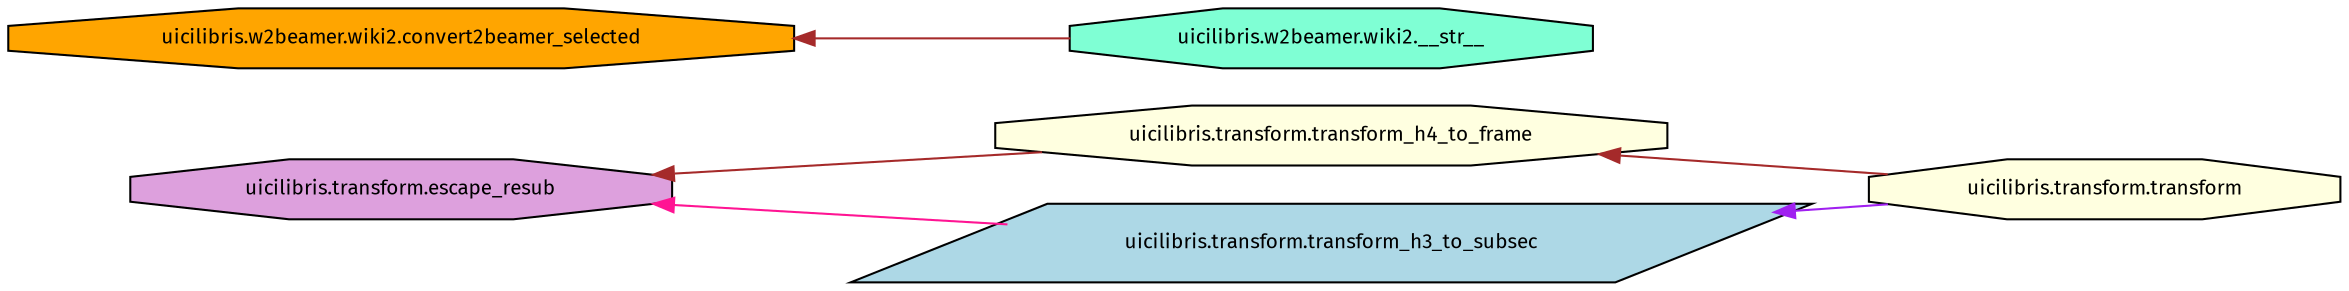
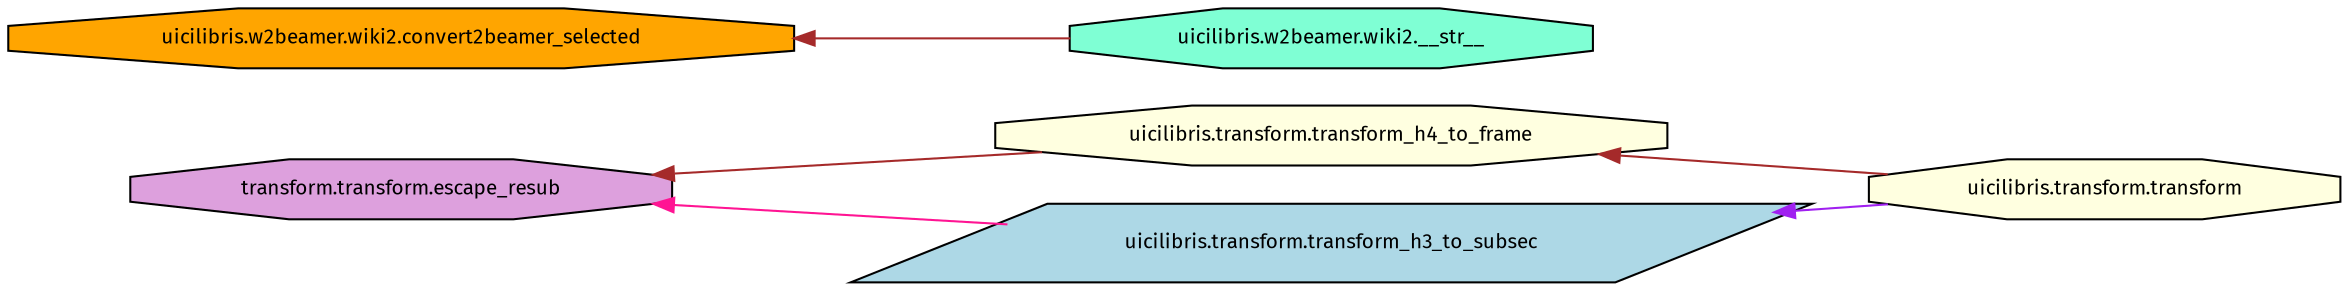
node "uicilibris.transform.escape_resub": label "uicilibris.transform.escape_resub" -> "transform.transform.escape_resub"
